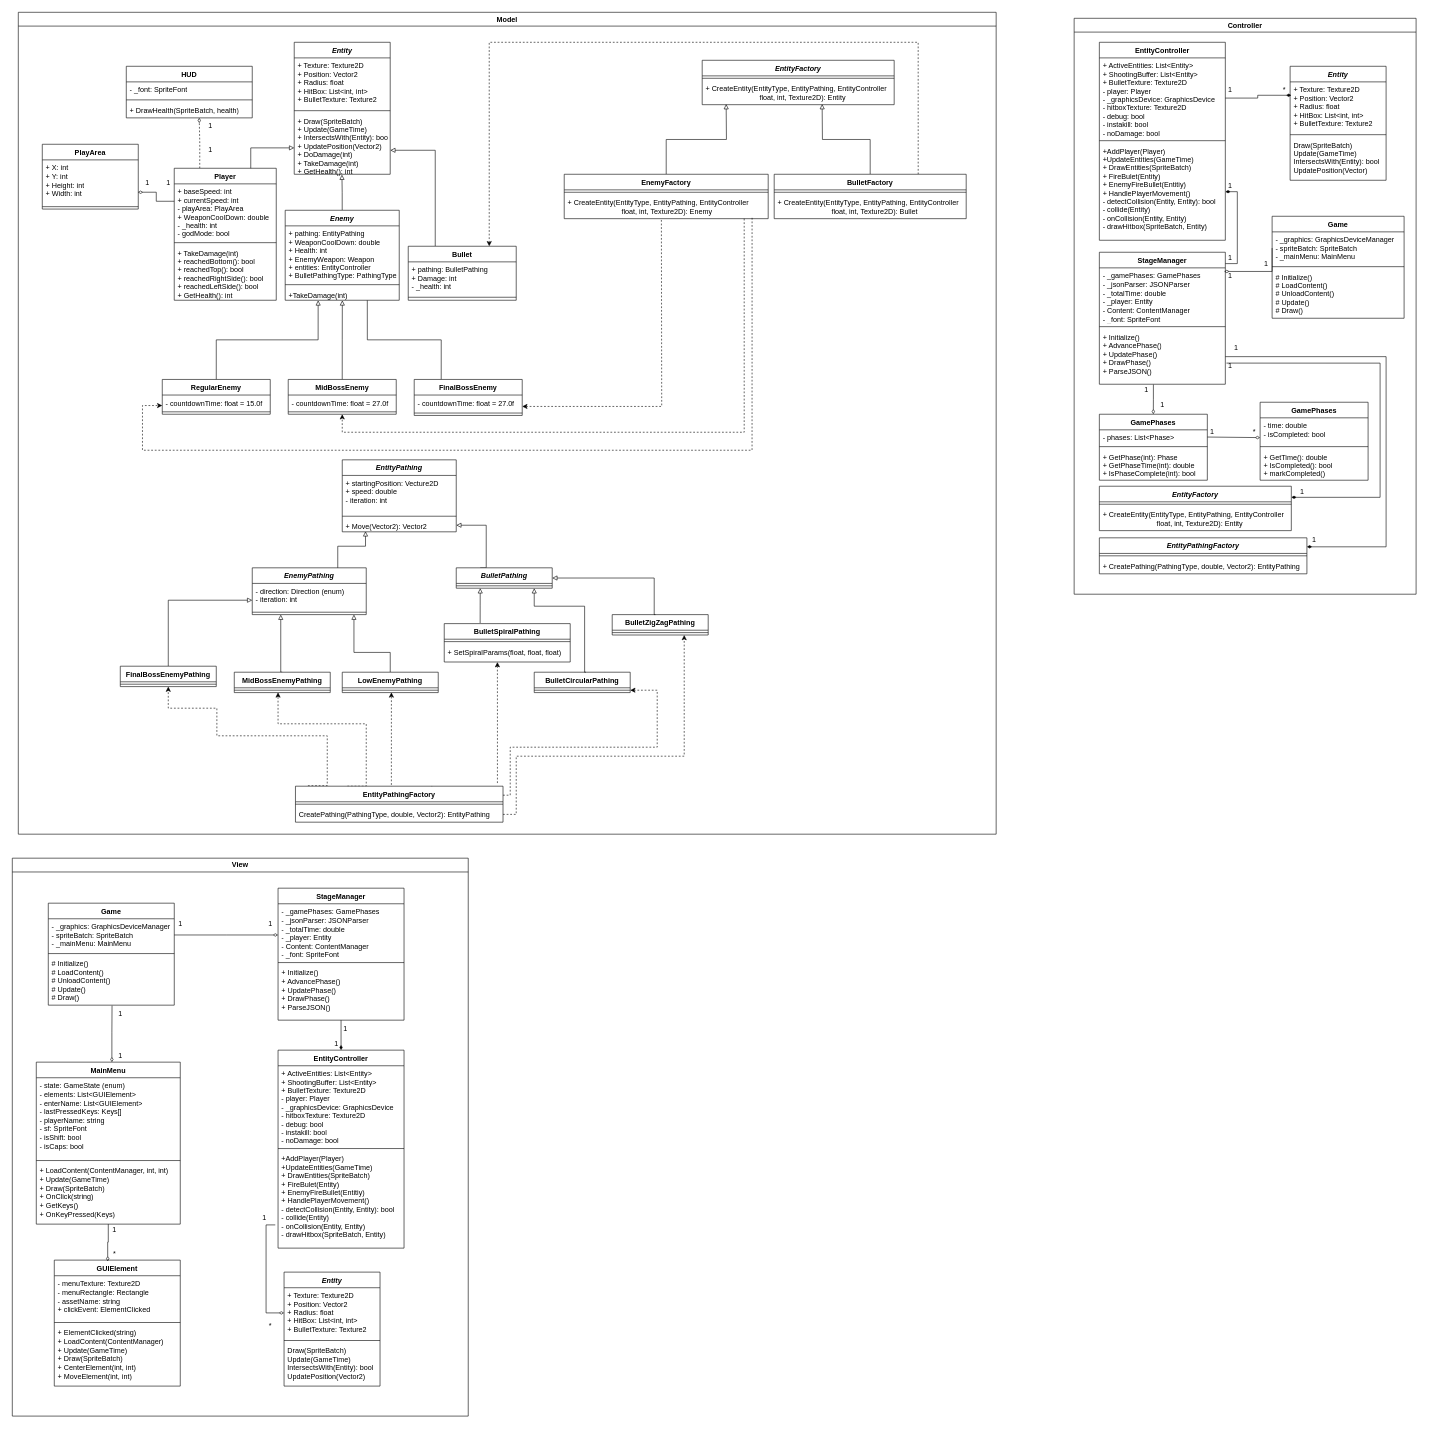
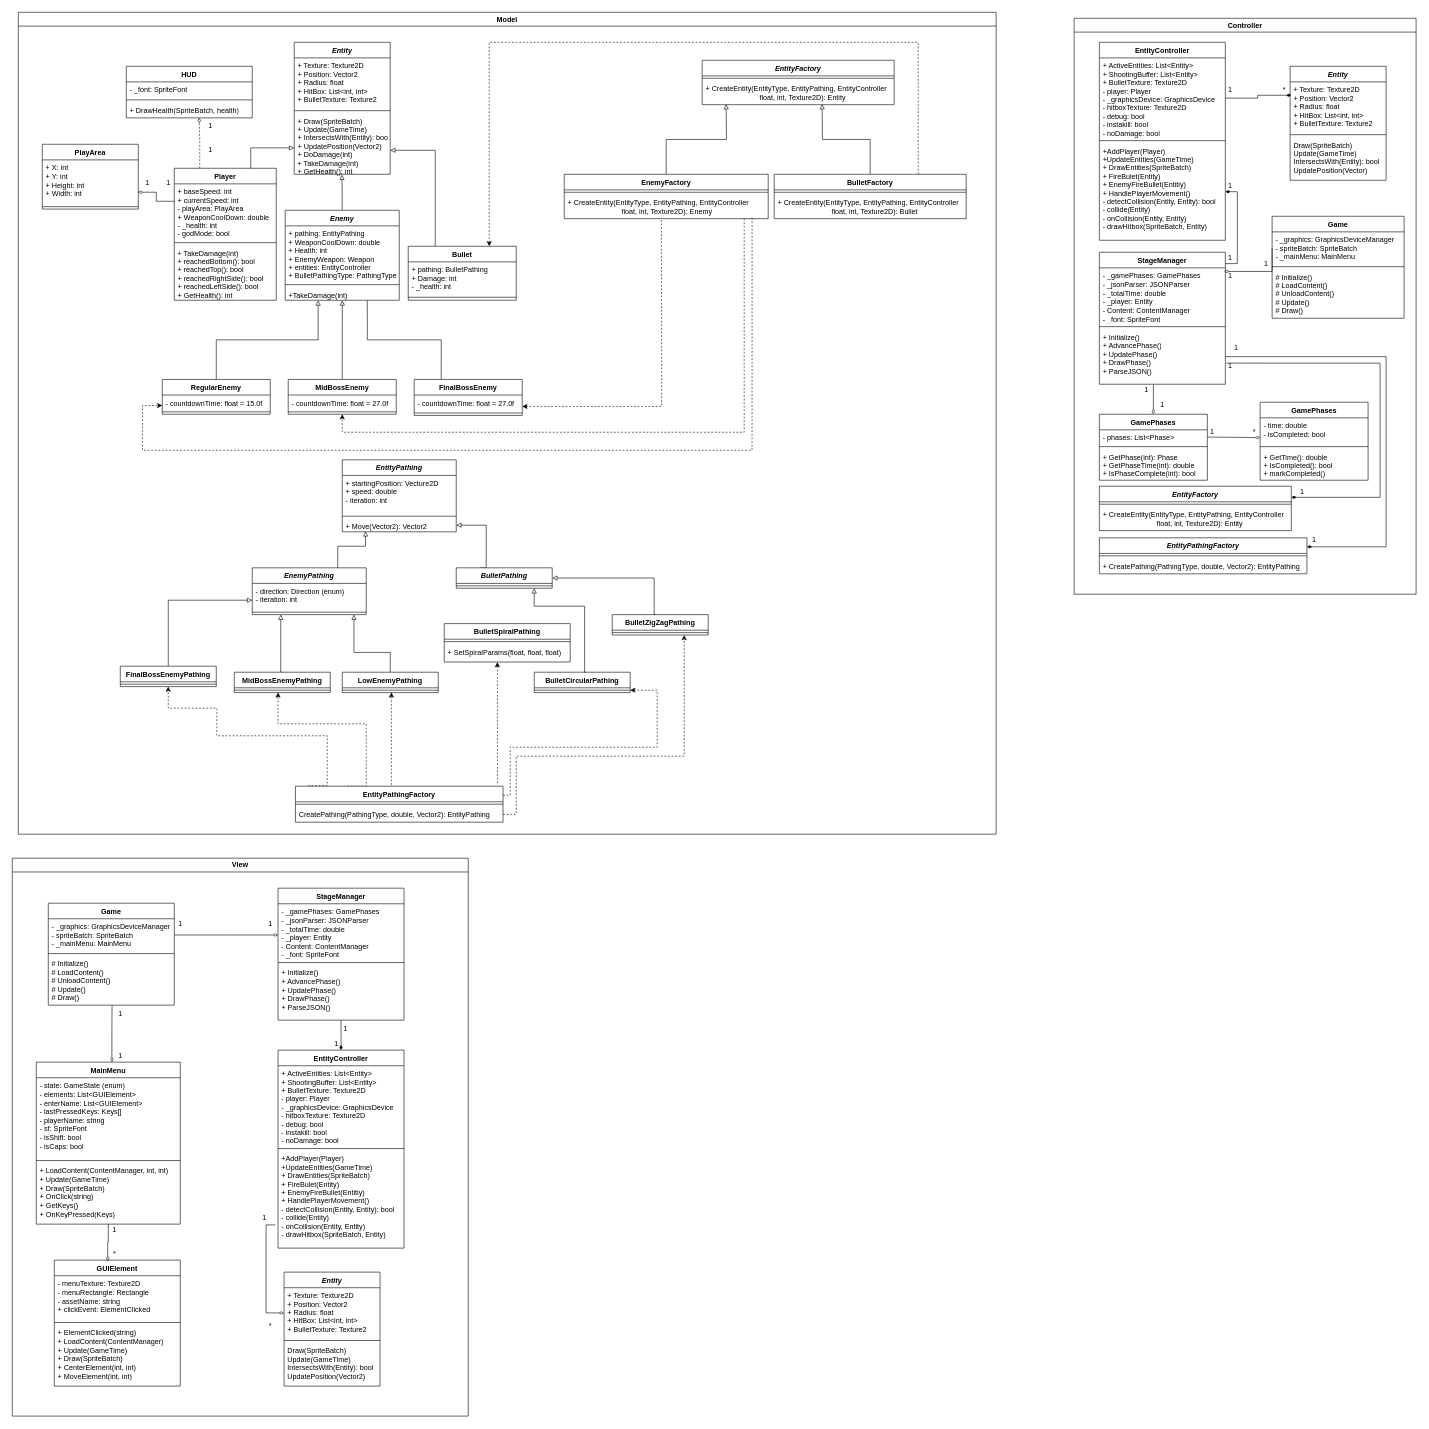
edge "BulletSpiralPathing" -> "BulletPathing": removed
